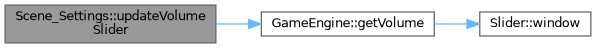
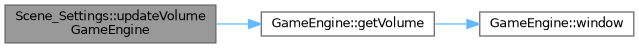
node "Scene_Settings::updateVolume Slider": label "Scene_Settings::updateVolume Slider" -> "Scene_Settings::updateVolume GameEngine"
node "Slider::window": label "Slider::window" -> "GameEngine::window"
